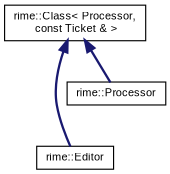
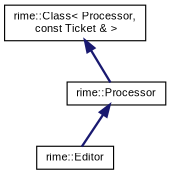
edge "rime::Editor" -> "rime::Class< Processor, const Ticket & >": now "rime::Editor" -> "rime::Processor"
